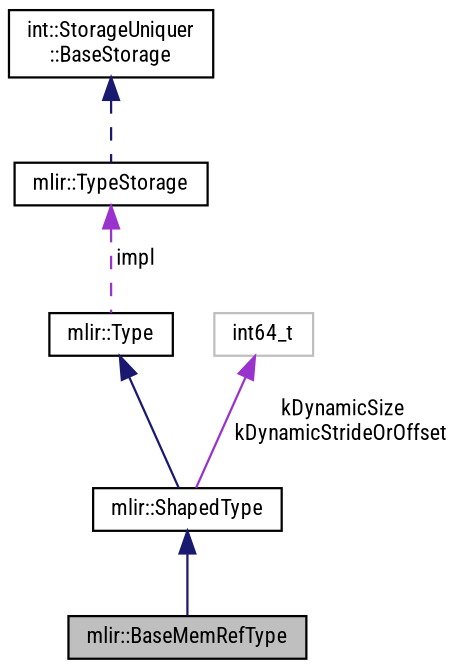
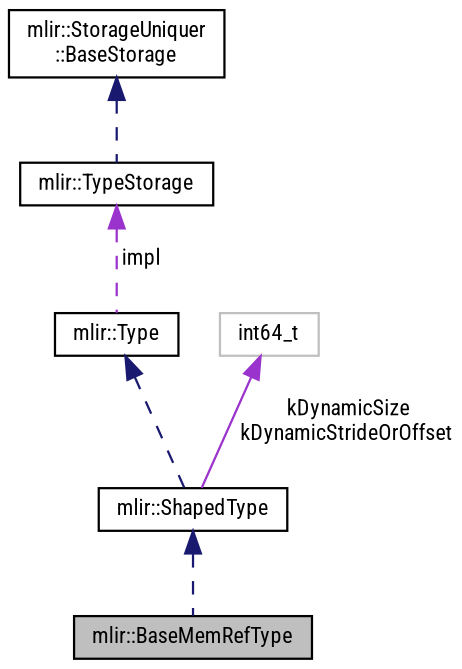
node "int::StorageUniquer ::BaseStorage": label "int::StorageUniquer ::BaseStorage" -> "mlir::StorageUniquer ::BaseStorage"
edge "mlir::ShapedType" -> "mlir::Type": style solid -> dashed
edge "mlir::BaseMemRefType" -> "mlir::ShapedType": style solid -> dashed
